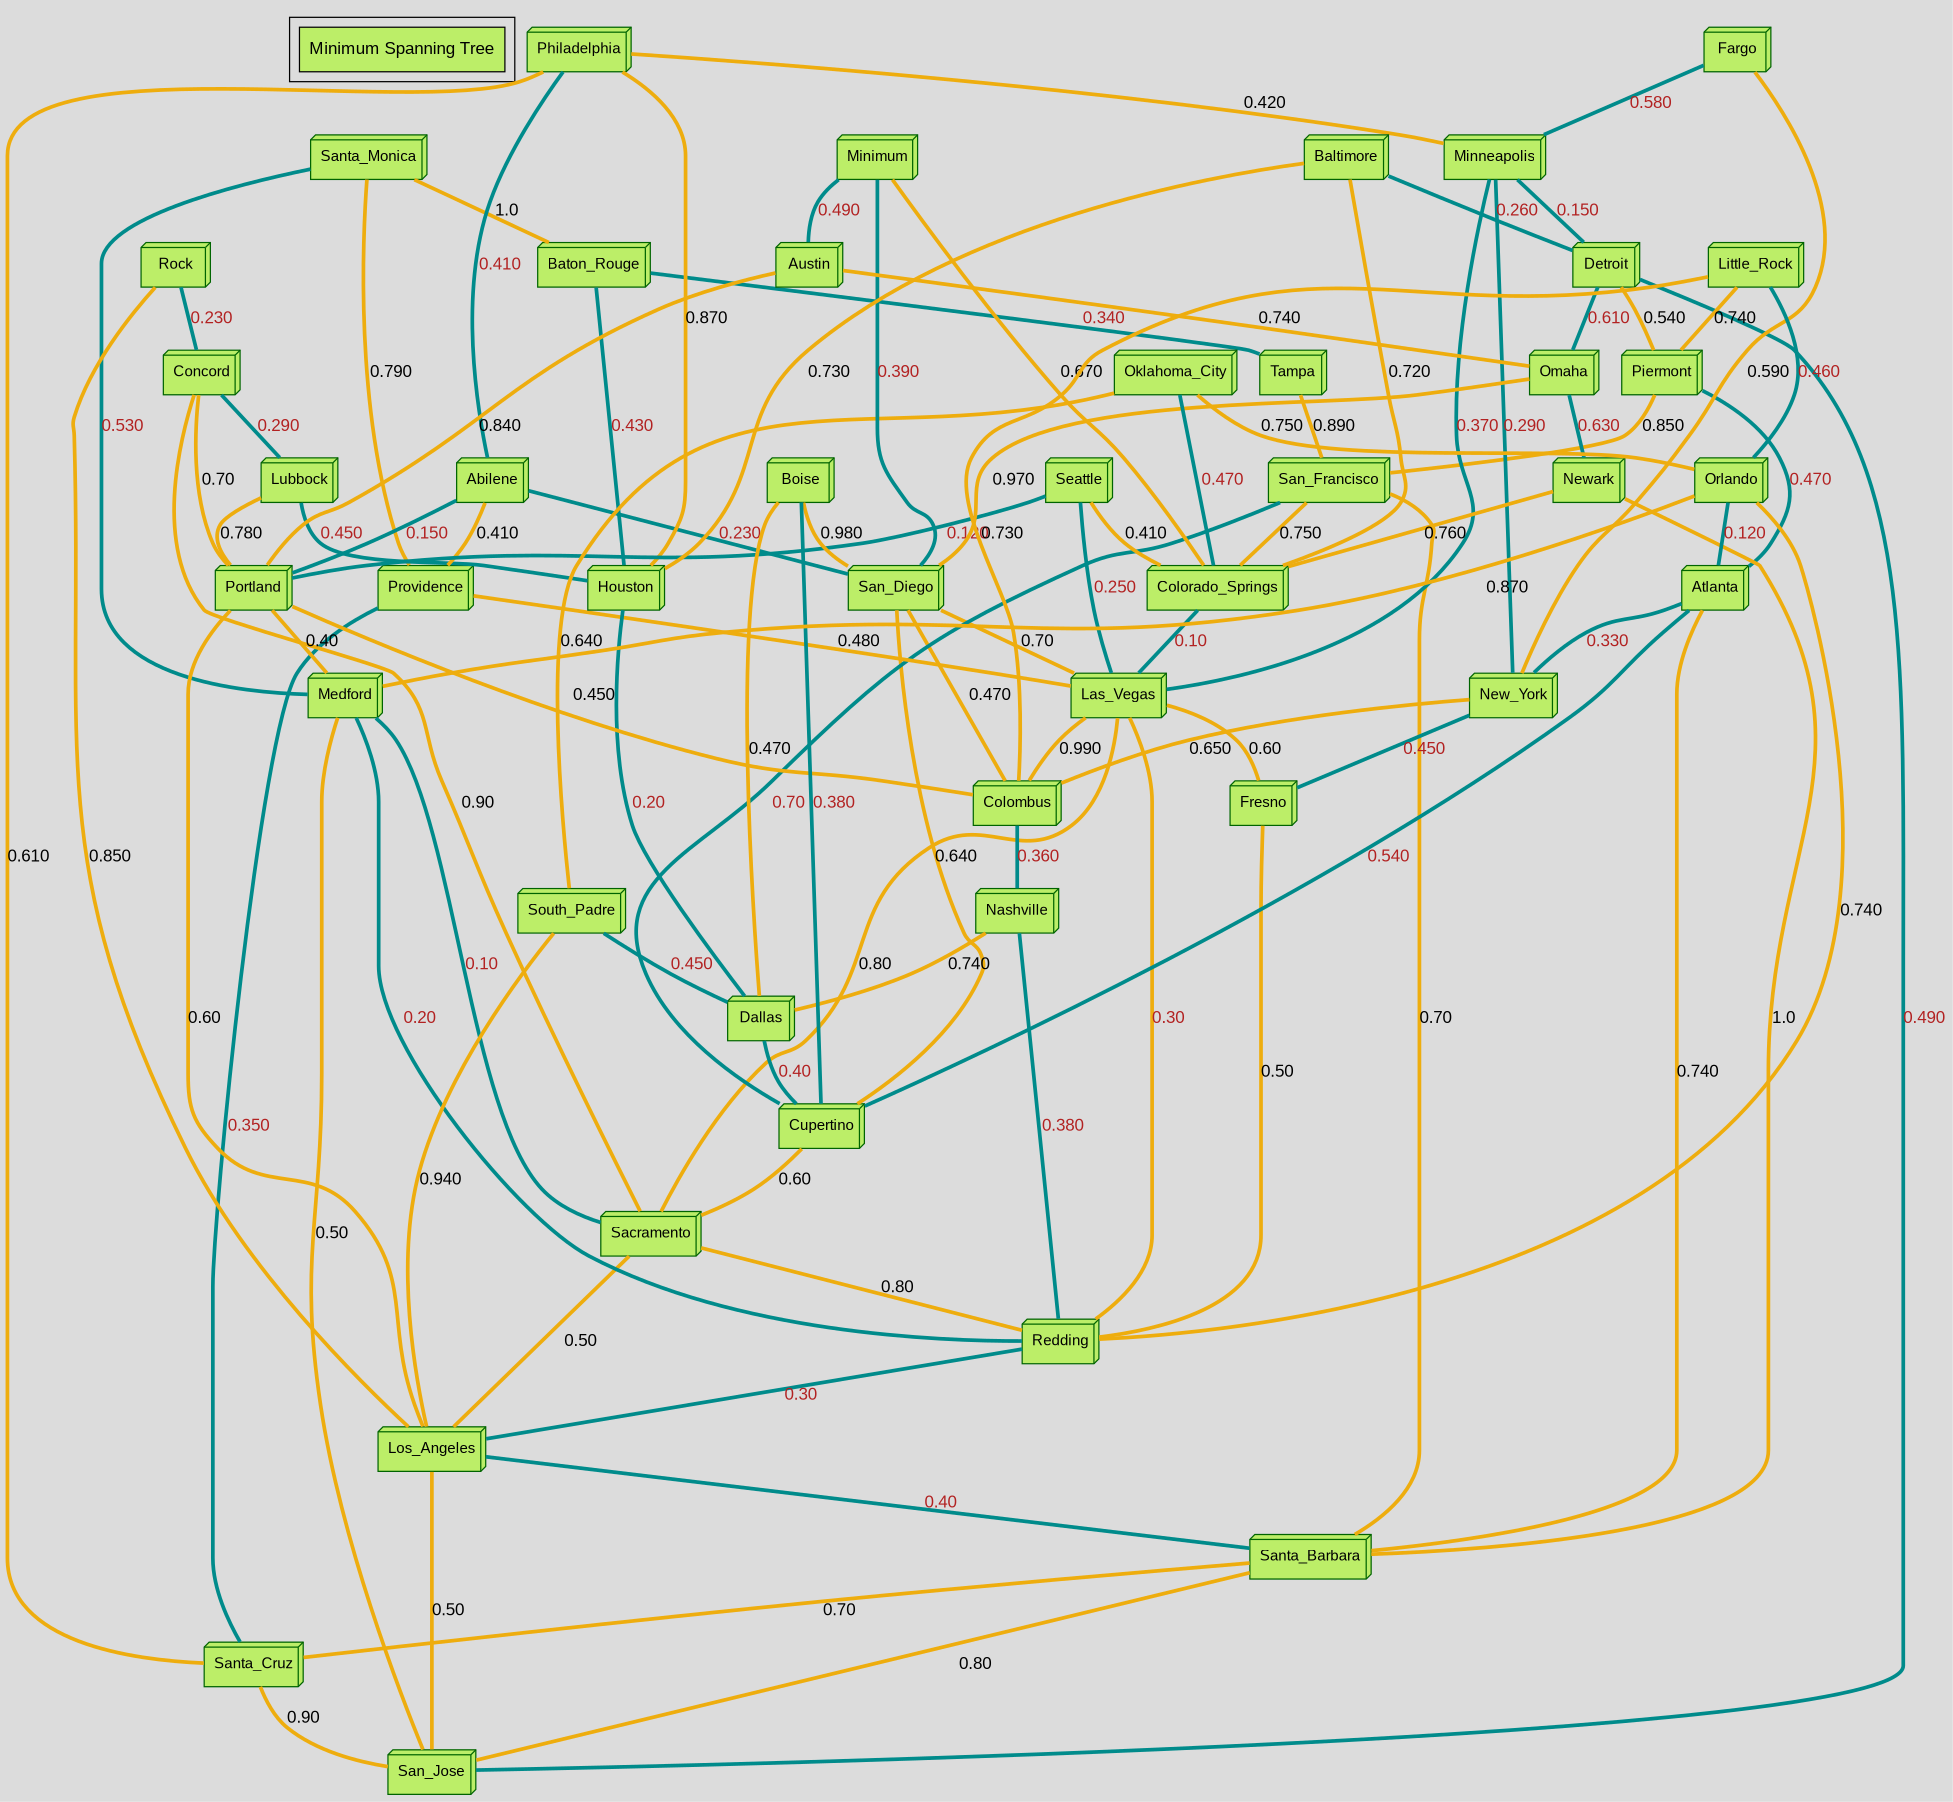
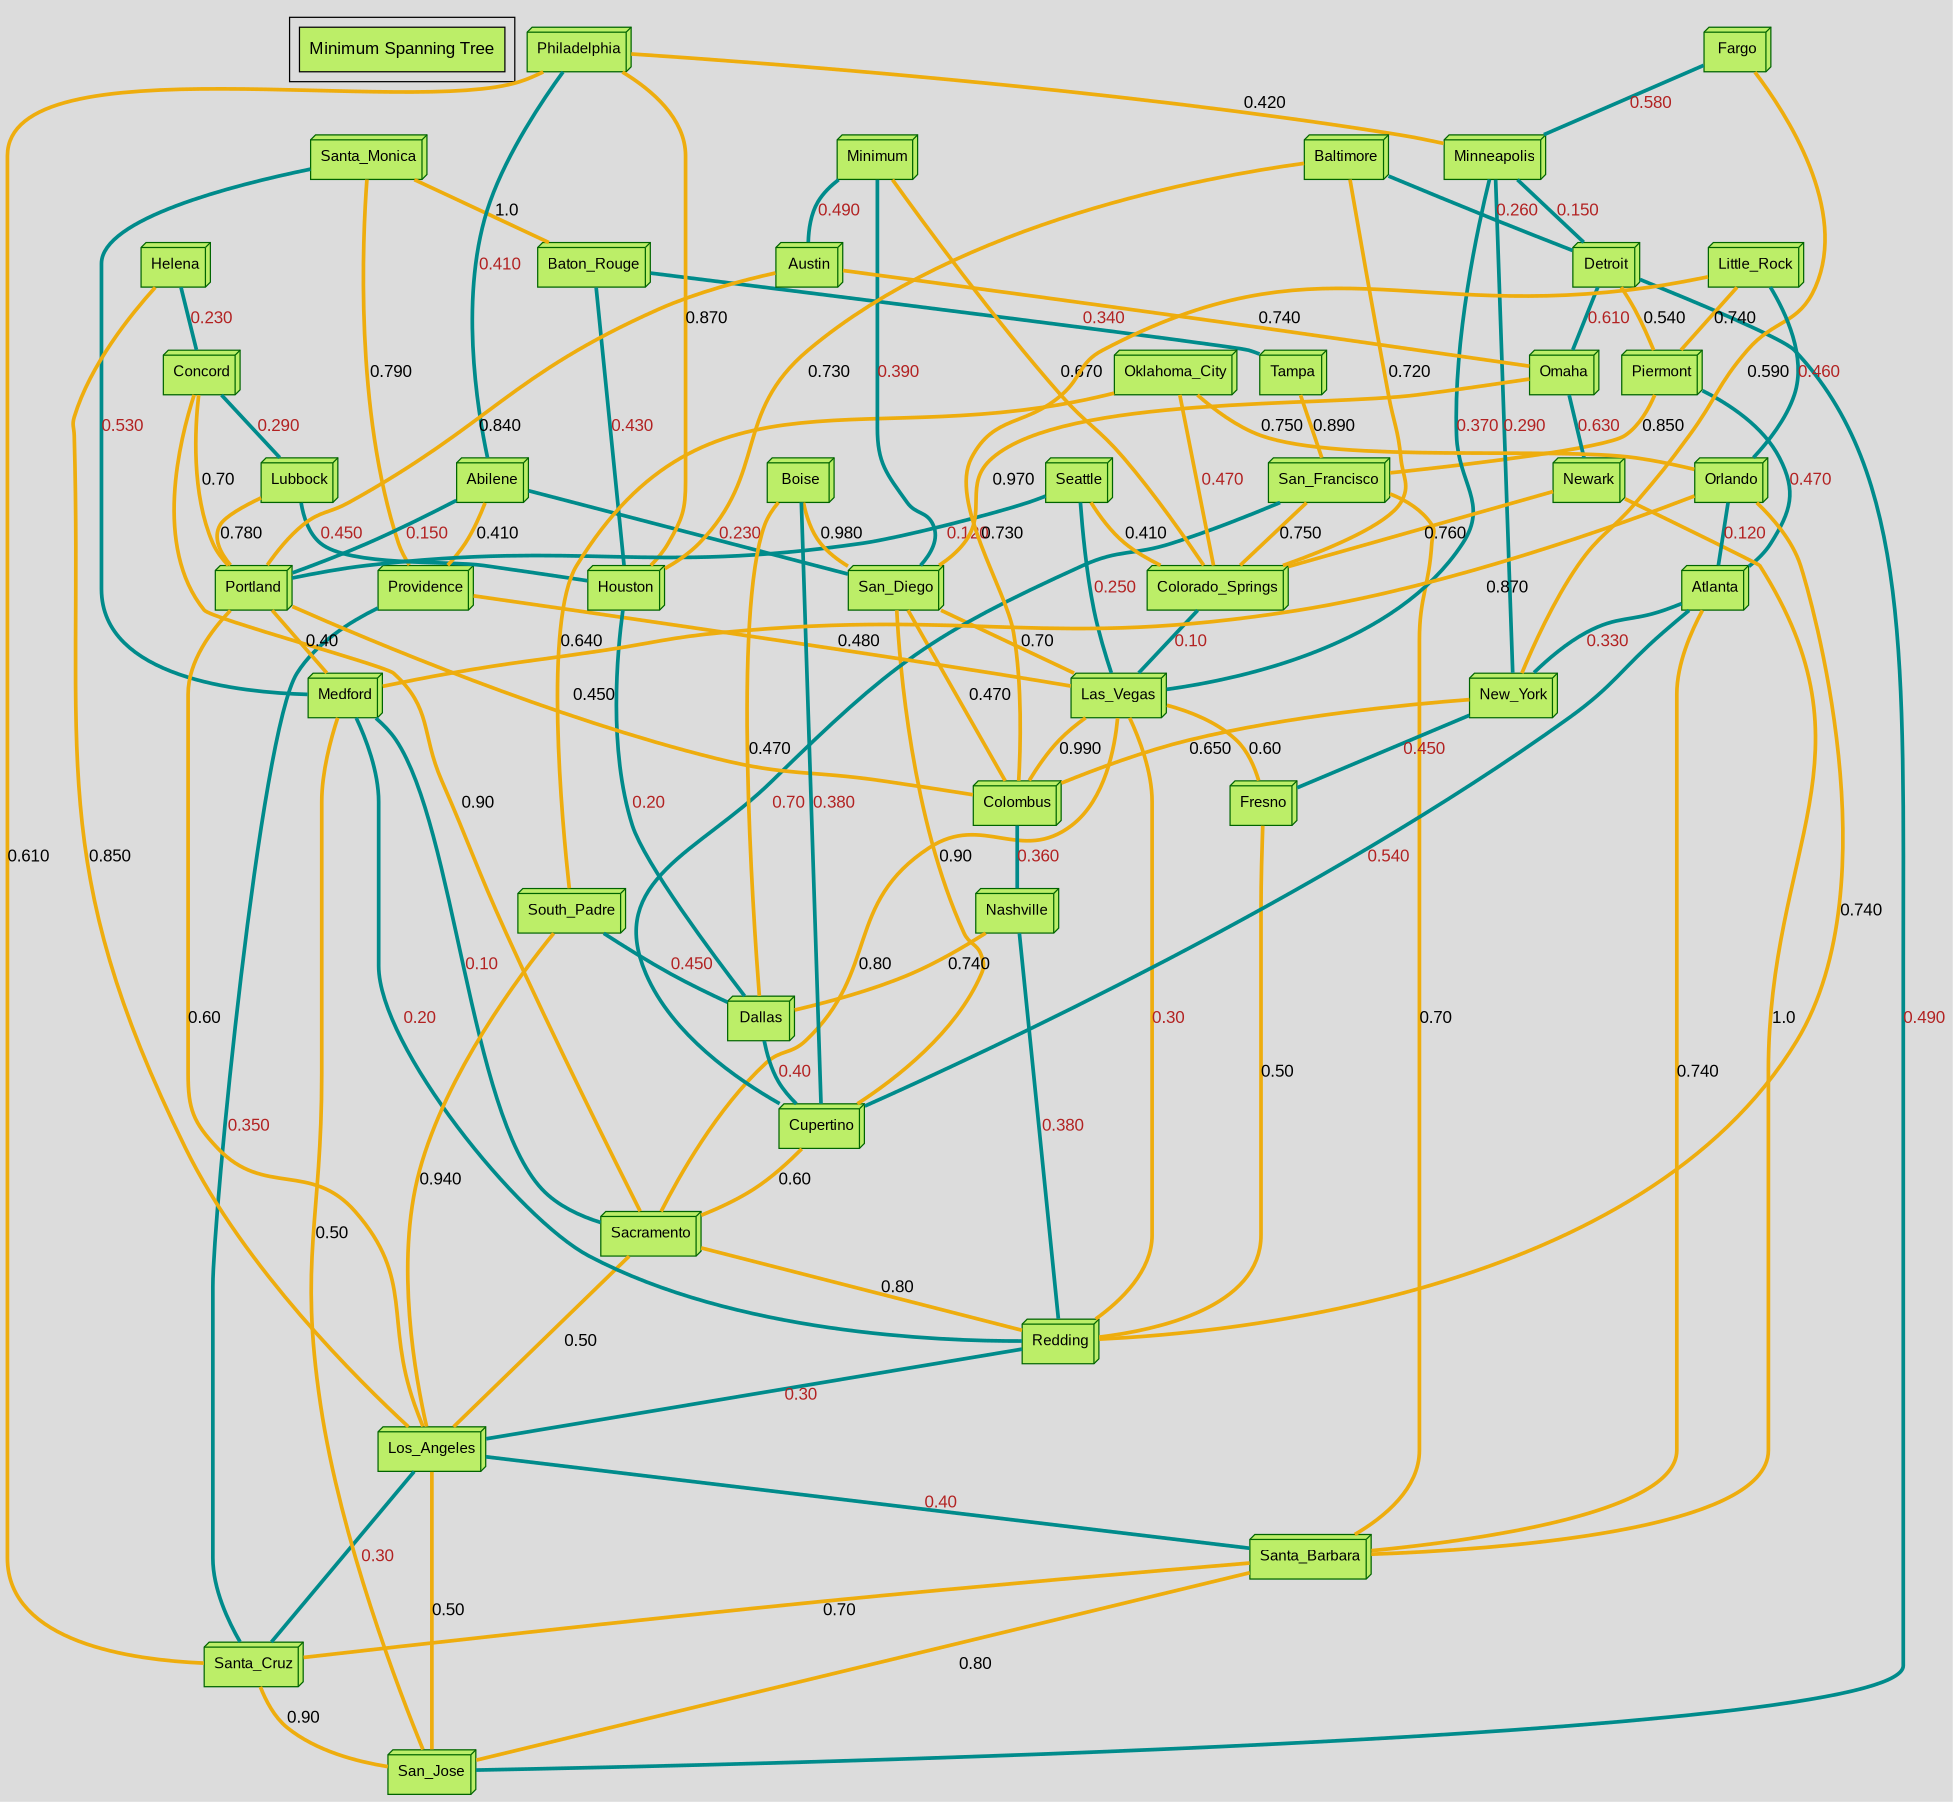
node "Rock": label "Rock" -> "Helena"
edge "Oklahoma_City" -- "Colorado_Springs": color darkcyan -> darkgoldenrod2
edge "San_Diego" -- "Cupertino": label "0.640" -> "0.90"
edge "Los_Angeles" -- "Santa_Cruz": added, label "0.30"
